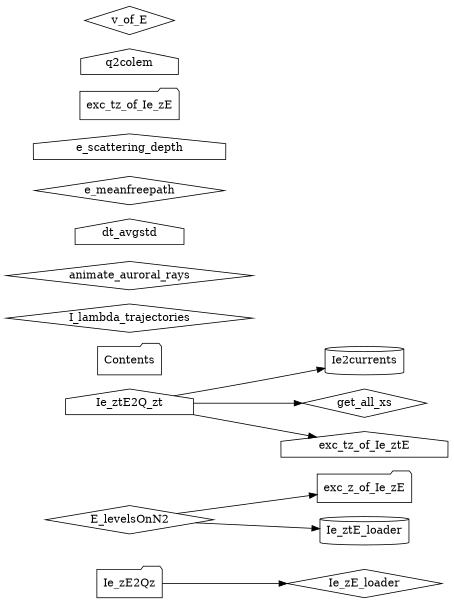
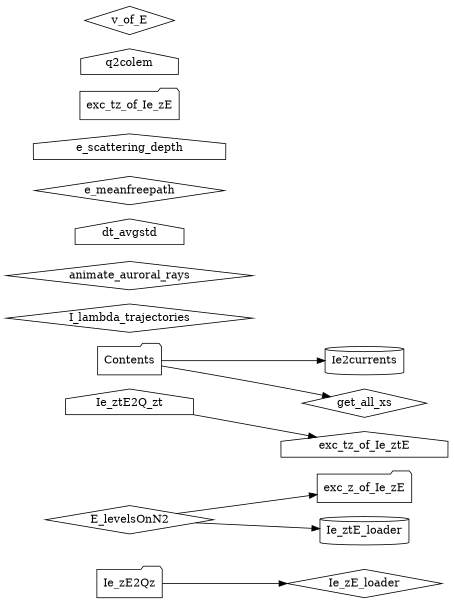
edge "Ie_ztE2Q_zt" -> "Ie2currents": now "Contents" -> "Ie2currents"
edge "Ie_ztE2Q_zt" -> "get_all_xs": now "Contents" -> "get_all_xs"
